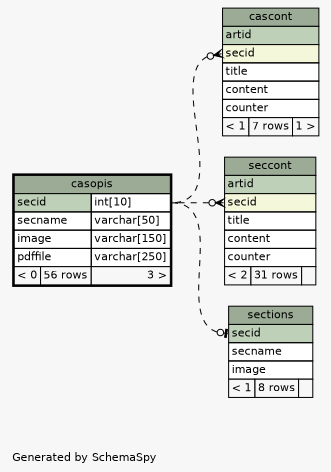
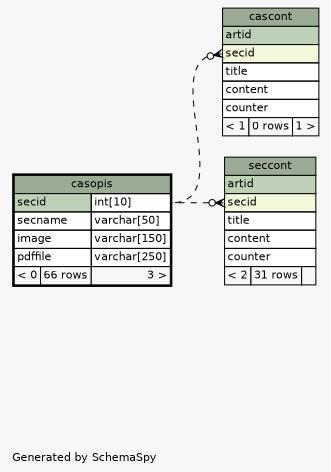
node "cascont": text "7 rows" -> "0 rows"
node "casopis": text "56 rows" -> "66 rows"
node "sections": removed
